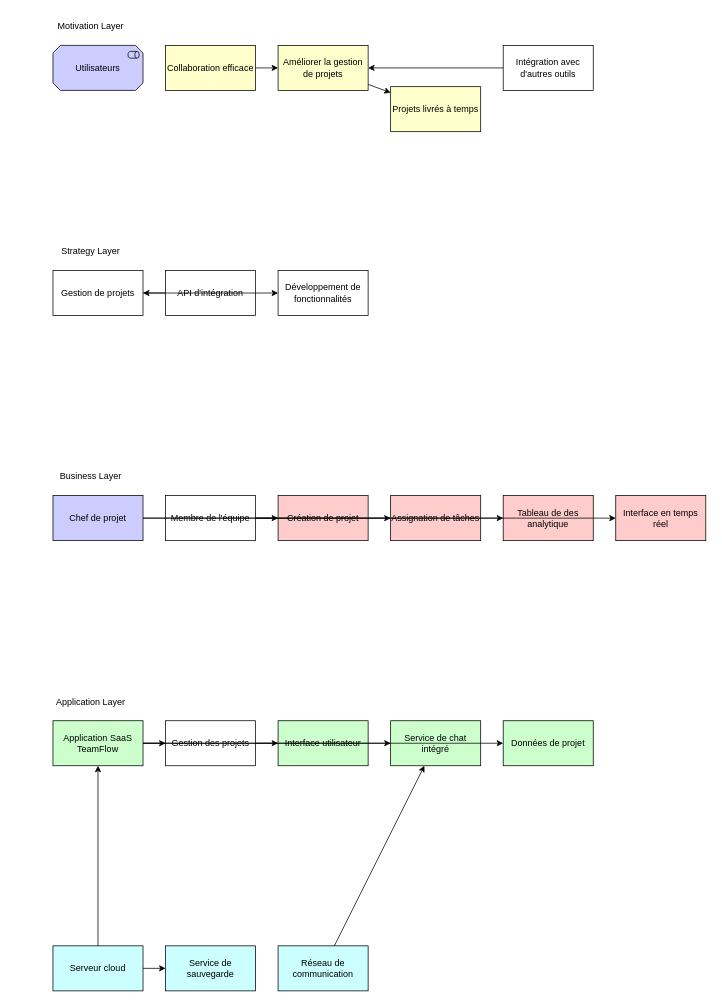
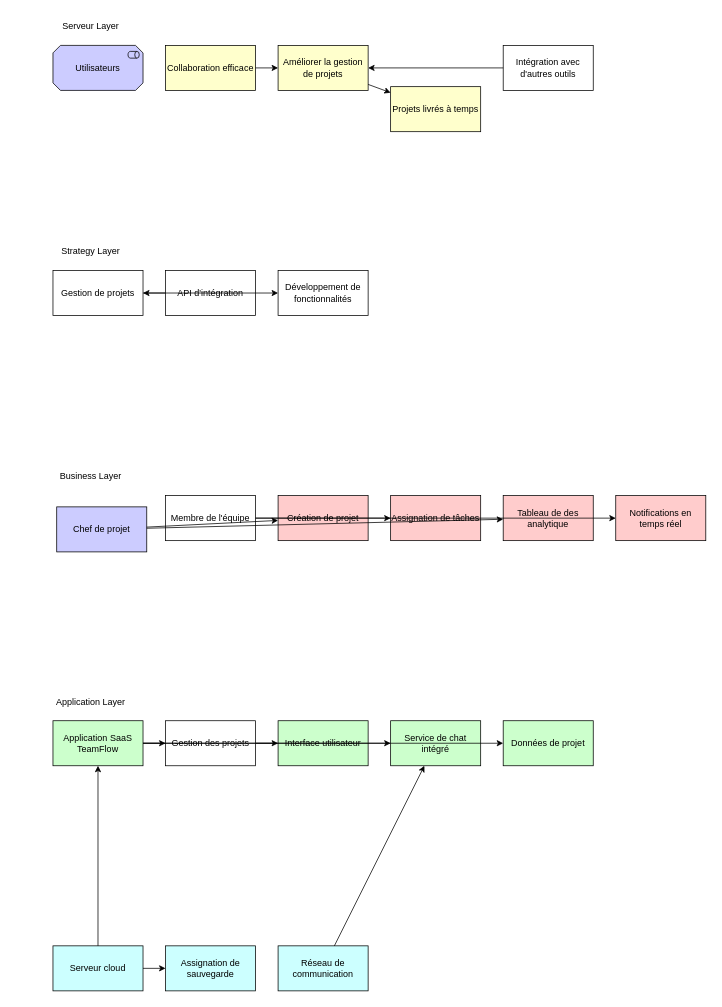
node "Motivation Layer": label "Motivation Layer" -> "Serveur Layer"
node "Chef de projet": moved (98, 518) -> (102, 529)
node "Interface en temps réel": label "Interface en temps réel" -> "Notifications en temps réel"
node "Service de sauvegarde": label "Service de sauvegarde" -> "Assignation de sauvegarde"
